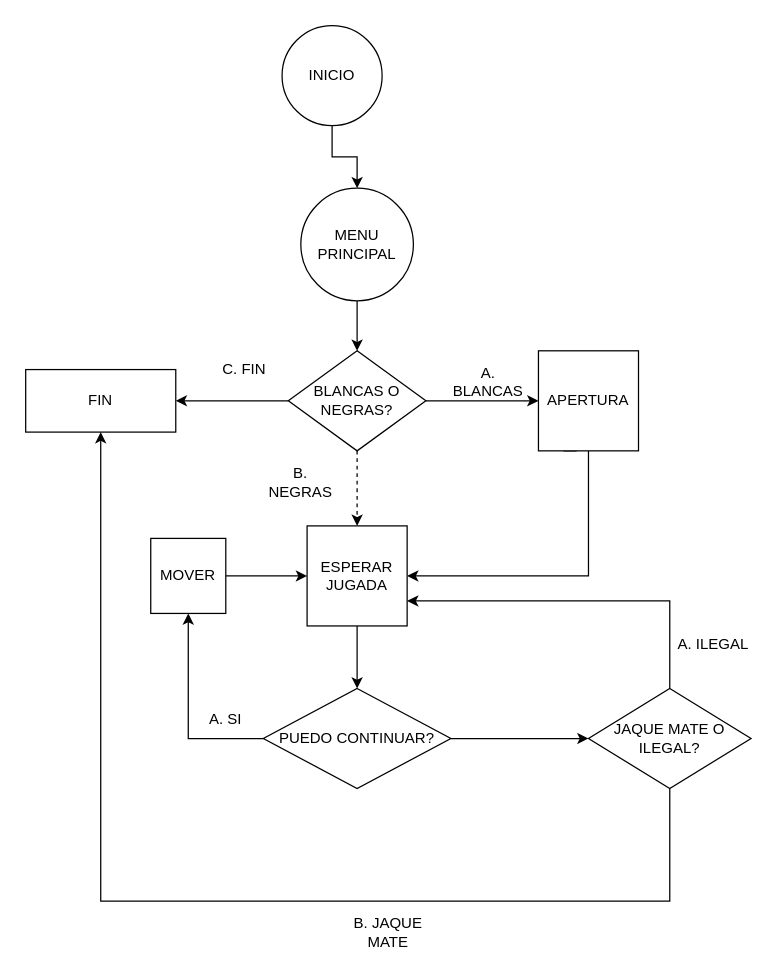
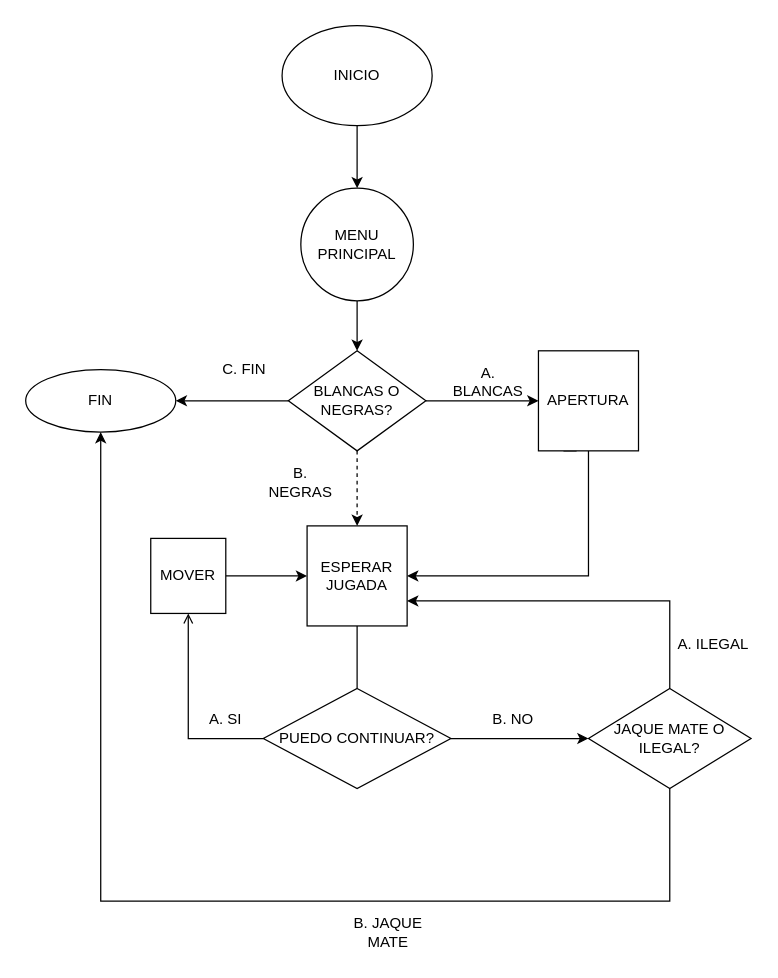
node "INICIO": size 100x100 -> 150x100
node "FIN": shape rectangle -> ellipse
edge "PUEDO CONTINUAR?" -> "MOVER": arrowhead classic -> open
edge "ESPERAR JUGADA" -> "PUEDO CONTINUAR?": arrowhead classic -> none
node "B. NO": added
